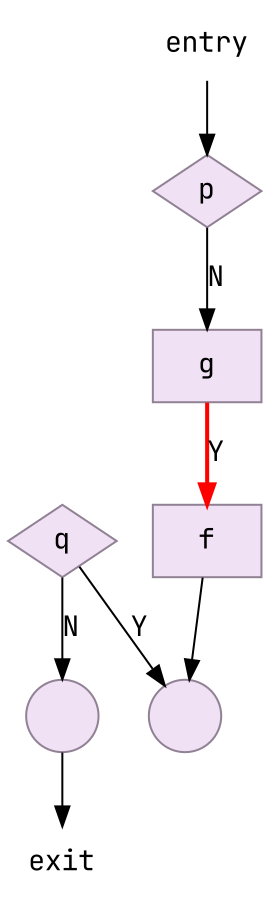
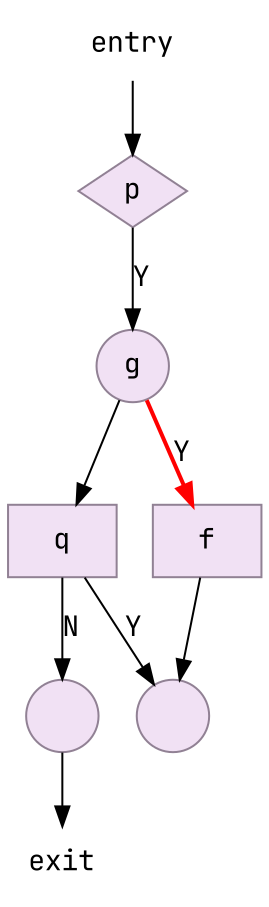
edge "p" -> "g": label "N" -> "Y"
node "g": shape box -> circle
edge "g" -> "q": added
node "q": shape diamond -> box
